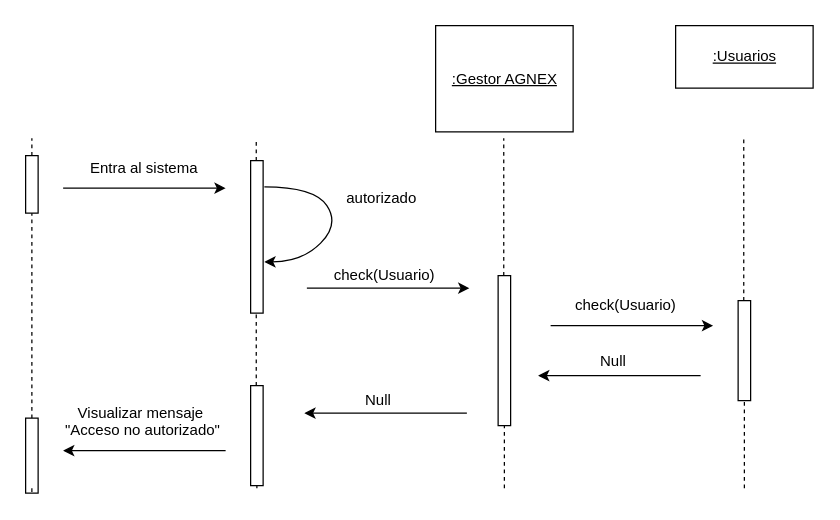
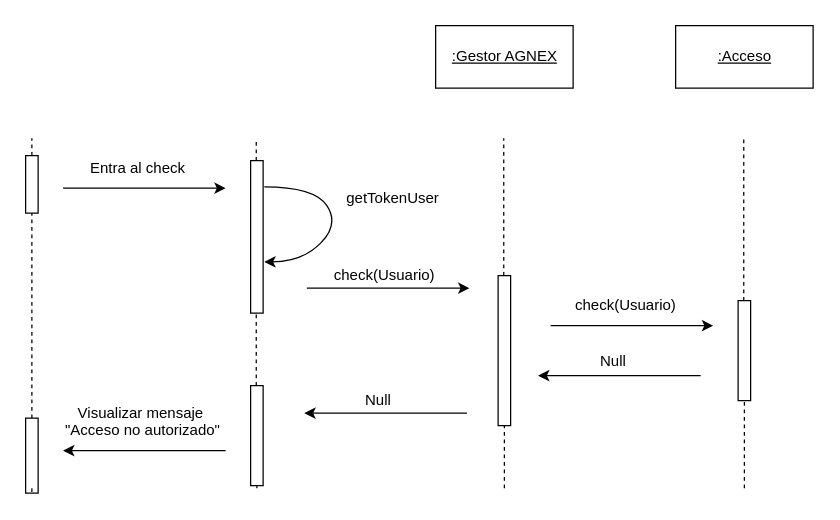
node ":Usuarios": label ":Usuarios" -> ":Acceso"
node ":Gestor AGNEX": size 138x106 -> 138x63
node "Entra al sistema": label "Entra al sistema" -> "Entra al check"
node "autorizado": label "autorizado" -> "getTokenUser"
